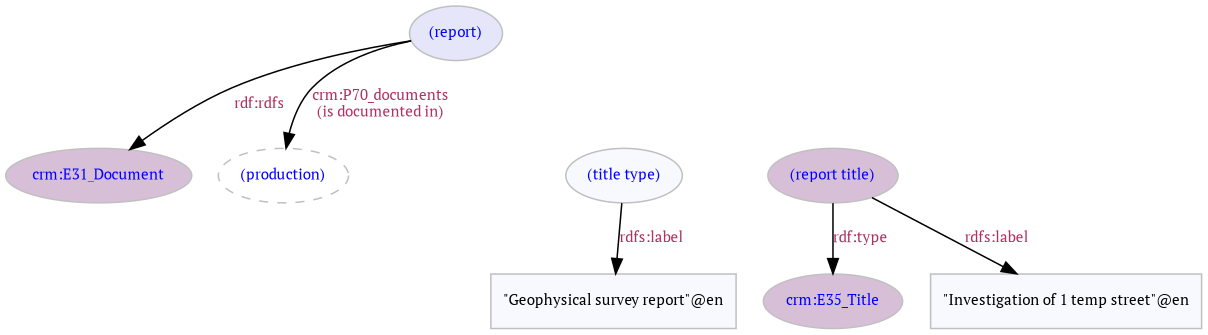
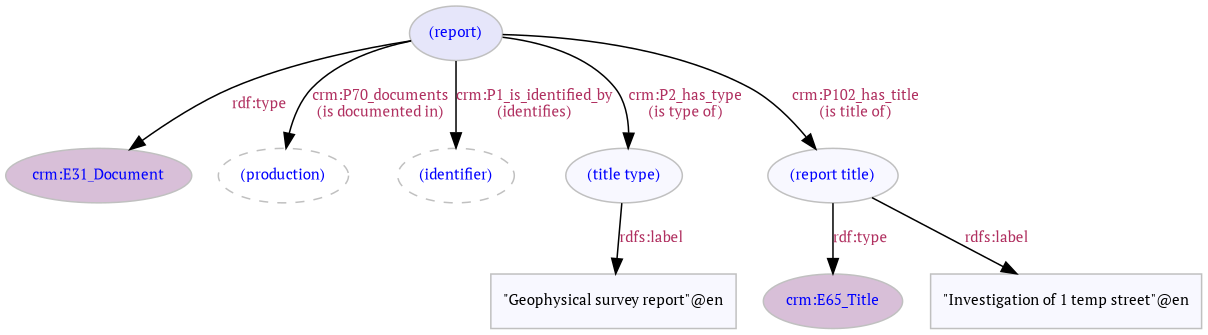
edge "(report)" -> "(report title)": added, label "crm:P102_has_title (is title of)"
edge "(report)" -> "(title type)": added, label "crm:P2_has_type (is type of)"
edge "(report)" -> "crm:E31_Document": label "rdf:rdfs" -> "rdf:type"
node "(identifier)": added
node "(report title)": fillcolor thistle -> ghostwhite
node "crm:E35_Title": label "crm:E35_Title" -> "crm:E65_Title"
